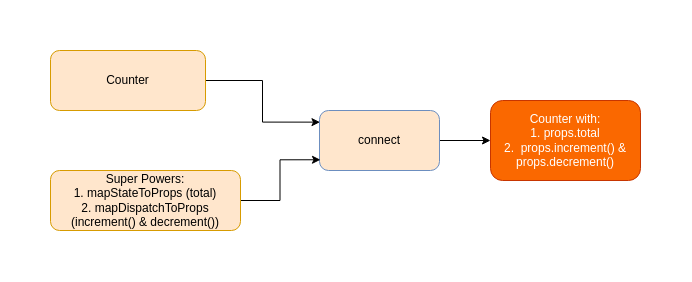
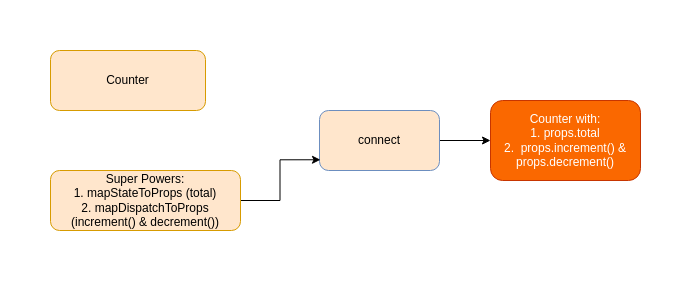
edge "Counter" -> "connect": removed
